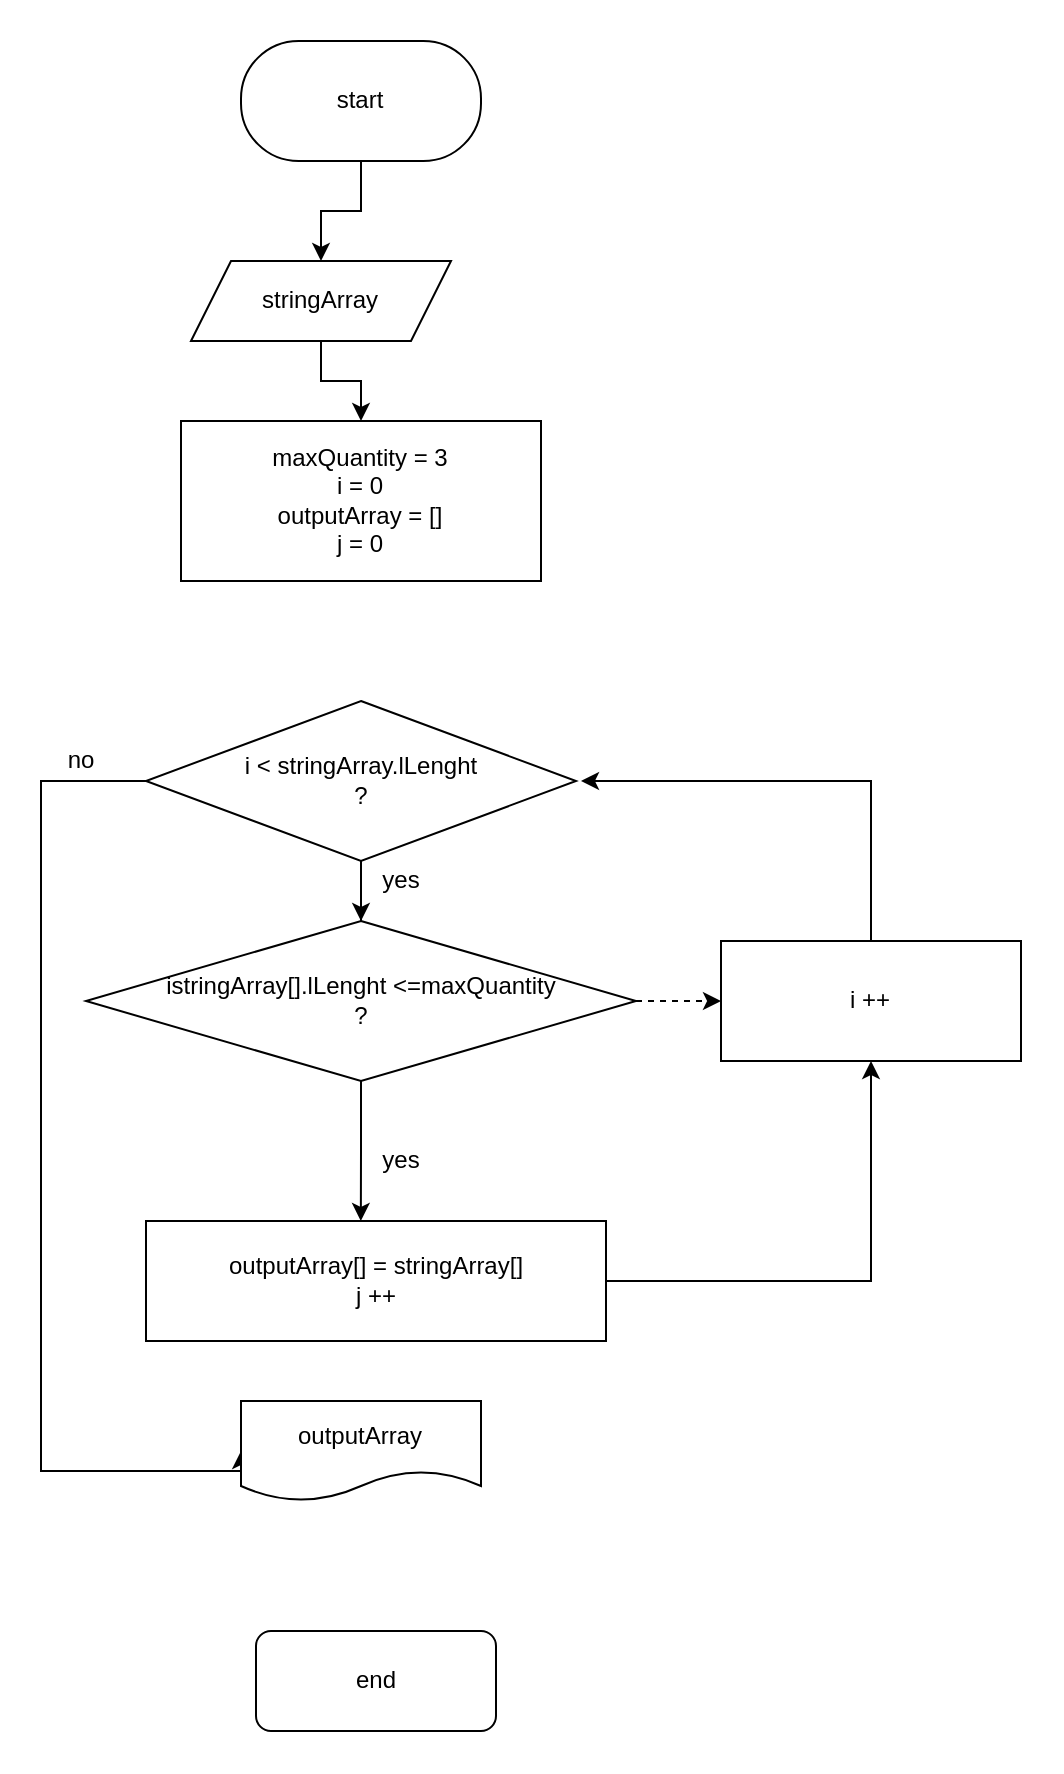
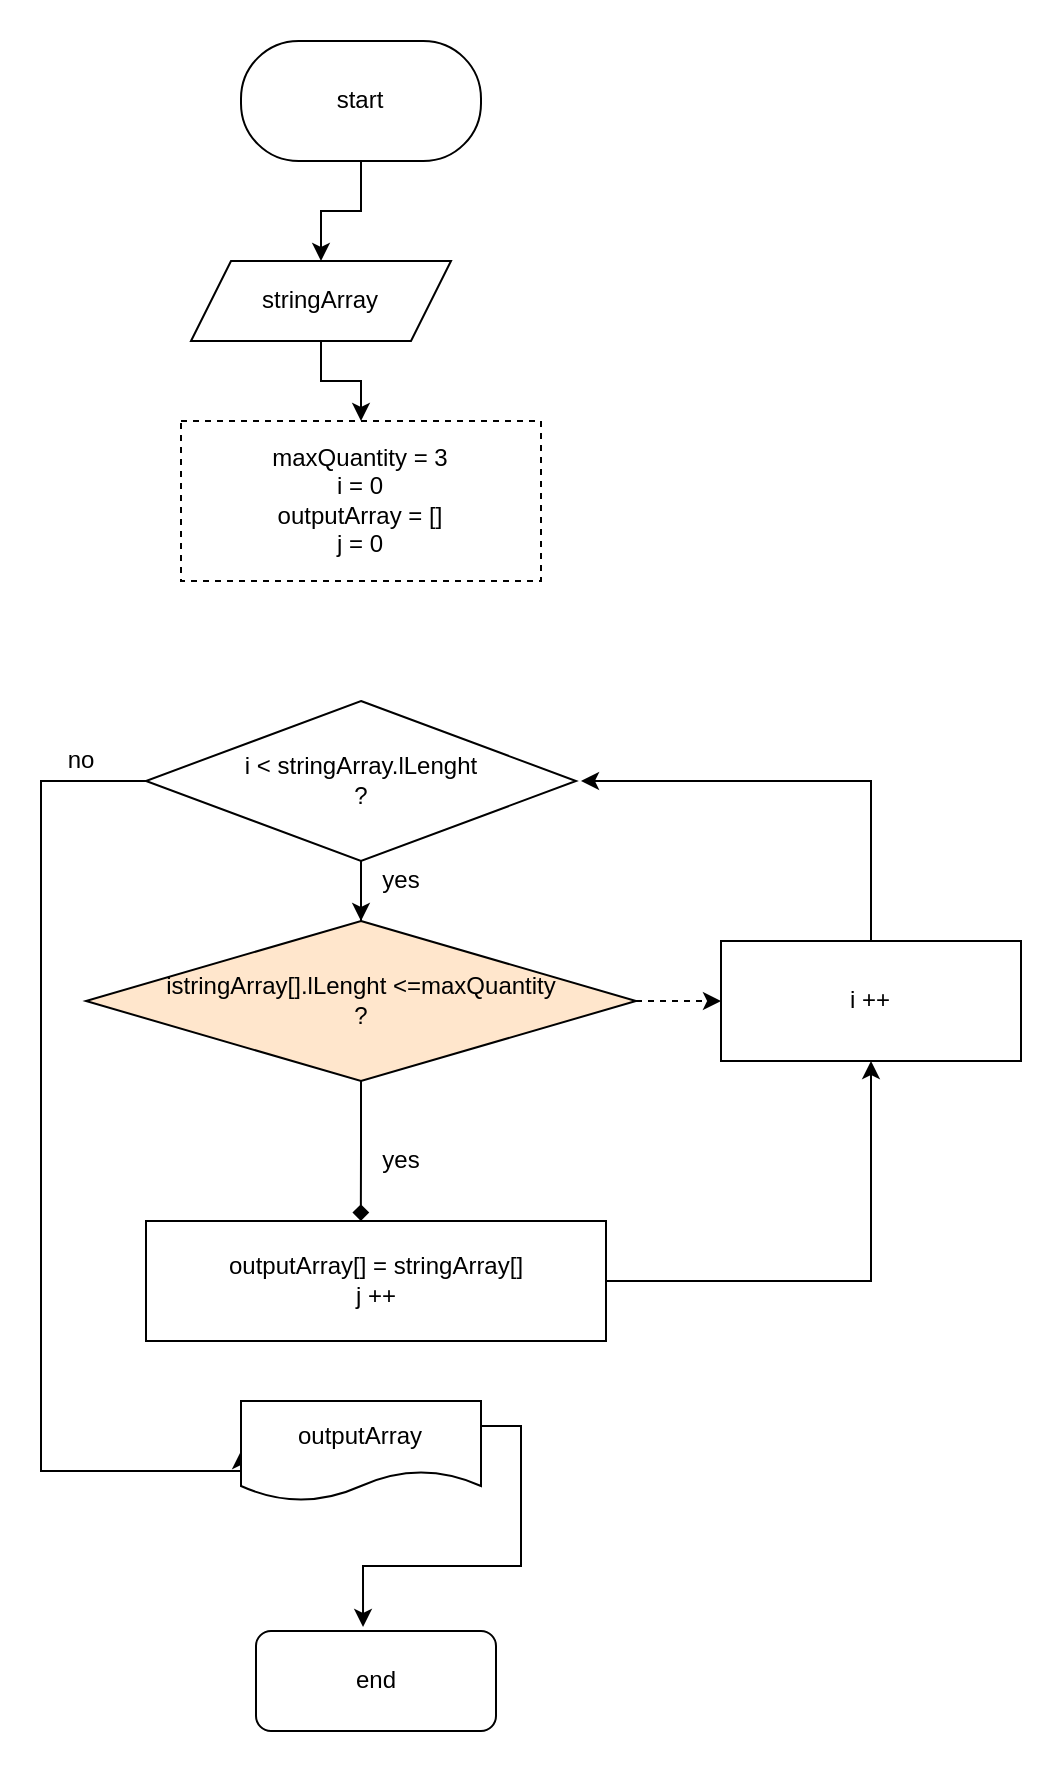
node "maxQuantity = 3 i = 0 outputArray = [] j = 0": style solid -> dashed
node "istringArray[].lLenght <=maxQuantity ?": fillcolor #ffffff -> #ffe6cc
edge "istringArray[].lLenght <=maxQuantity ?" -> "outputArray[] = stringArray[] j ++": arrowhead classic -> diamond
edge "outputArray" -> "end": added
